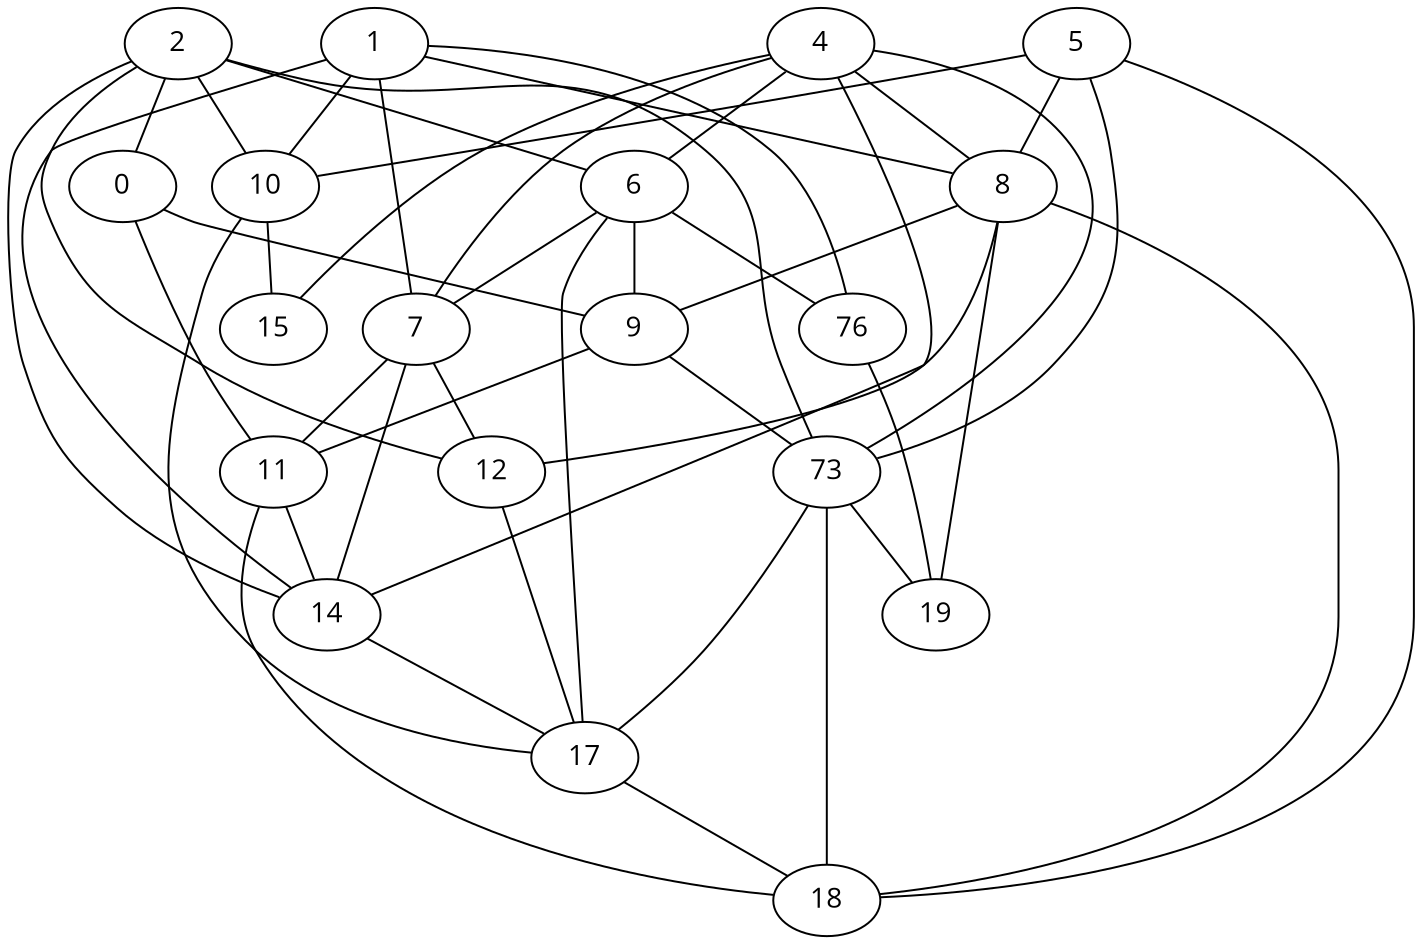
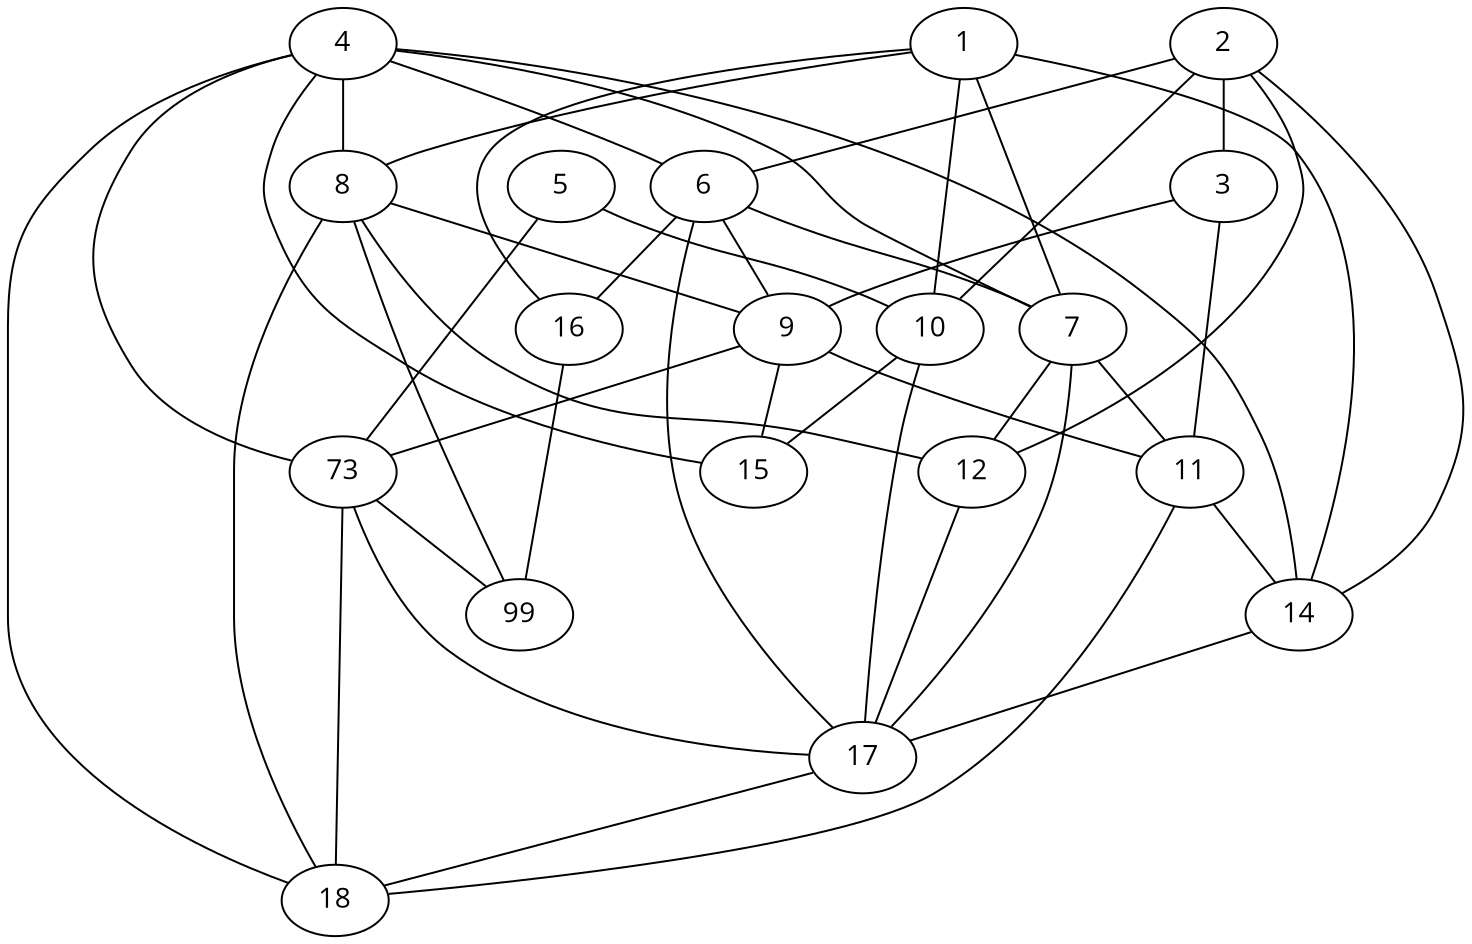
edge "5" -- "8": removed
edge "2" -- "73": removed
node "0": label "0" -> "3"
node "76": label "76" -> "16"
edge "9" -- "15": added
edge "7" -- "14": now "7" -- "17"
edge "5" -- "18": now "4" -- "18"
node "19": label "19" -> "99"
